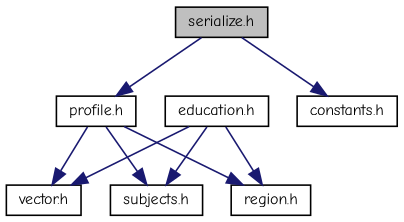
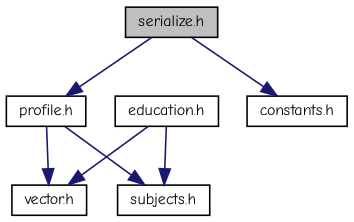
node "region.h": removed
